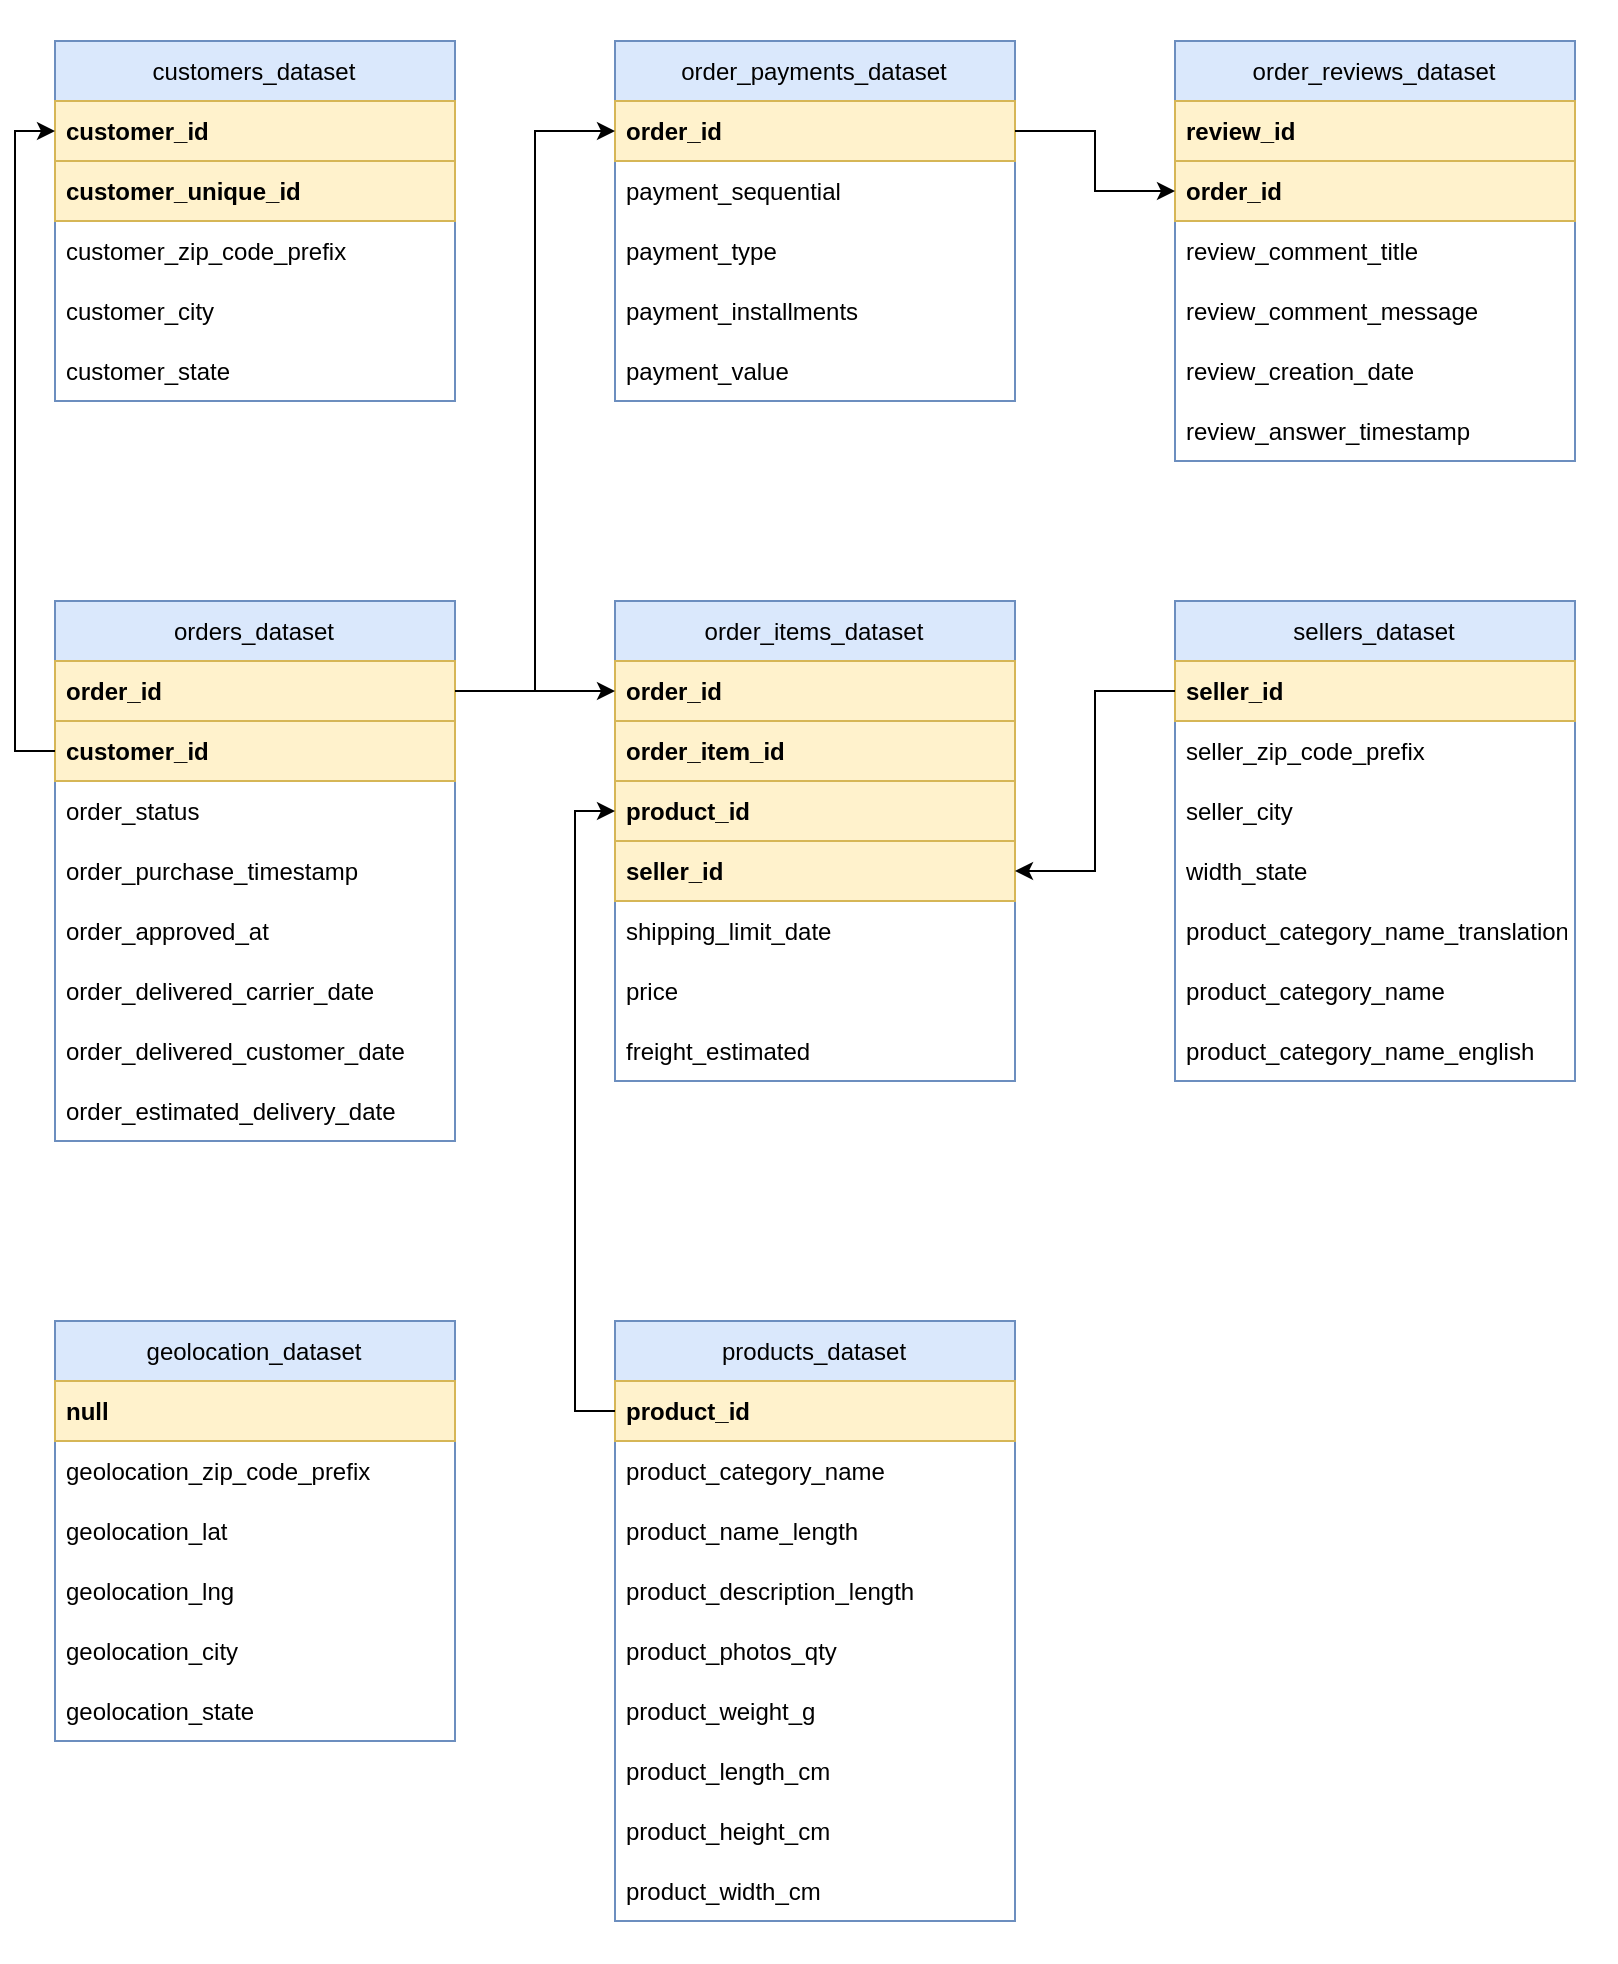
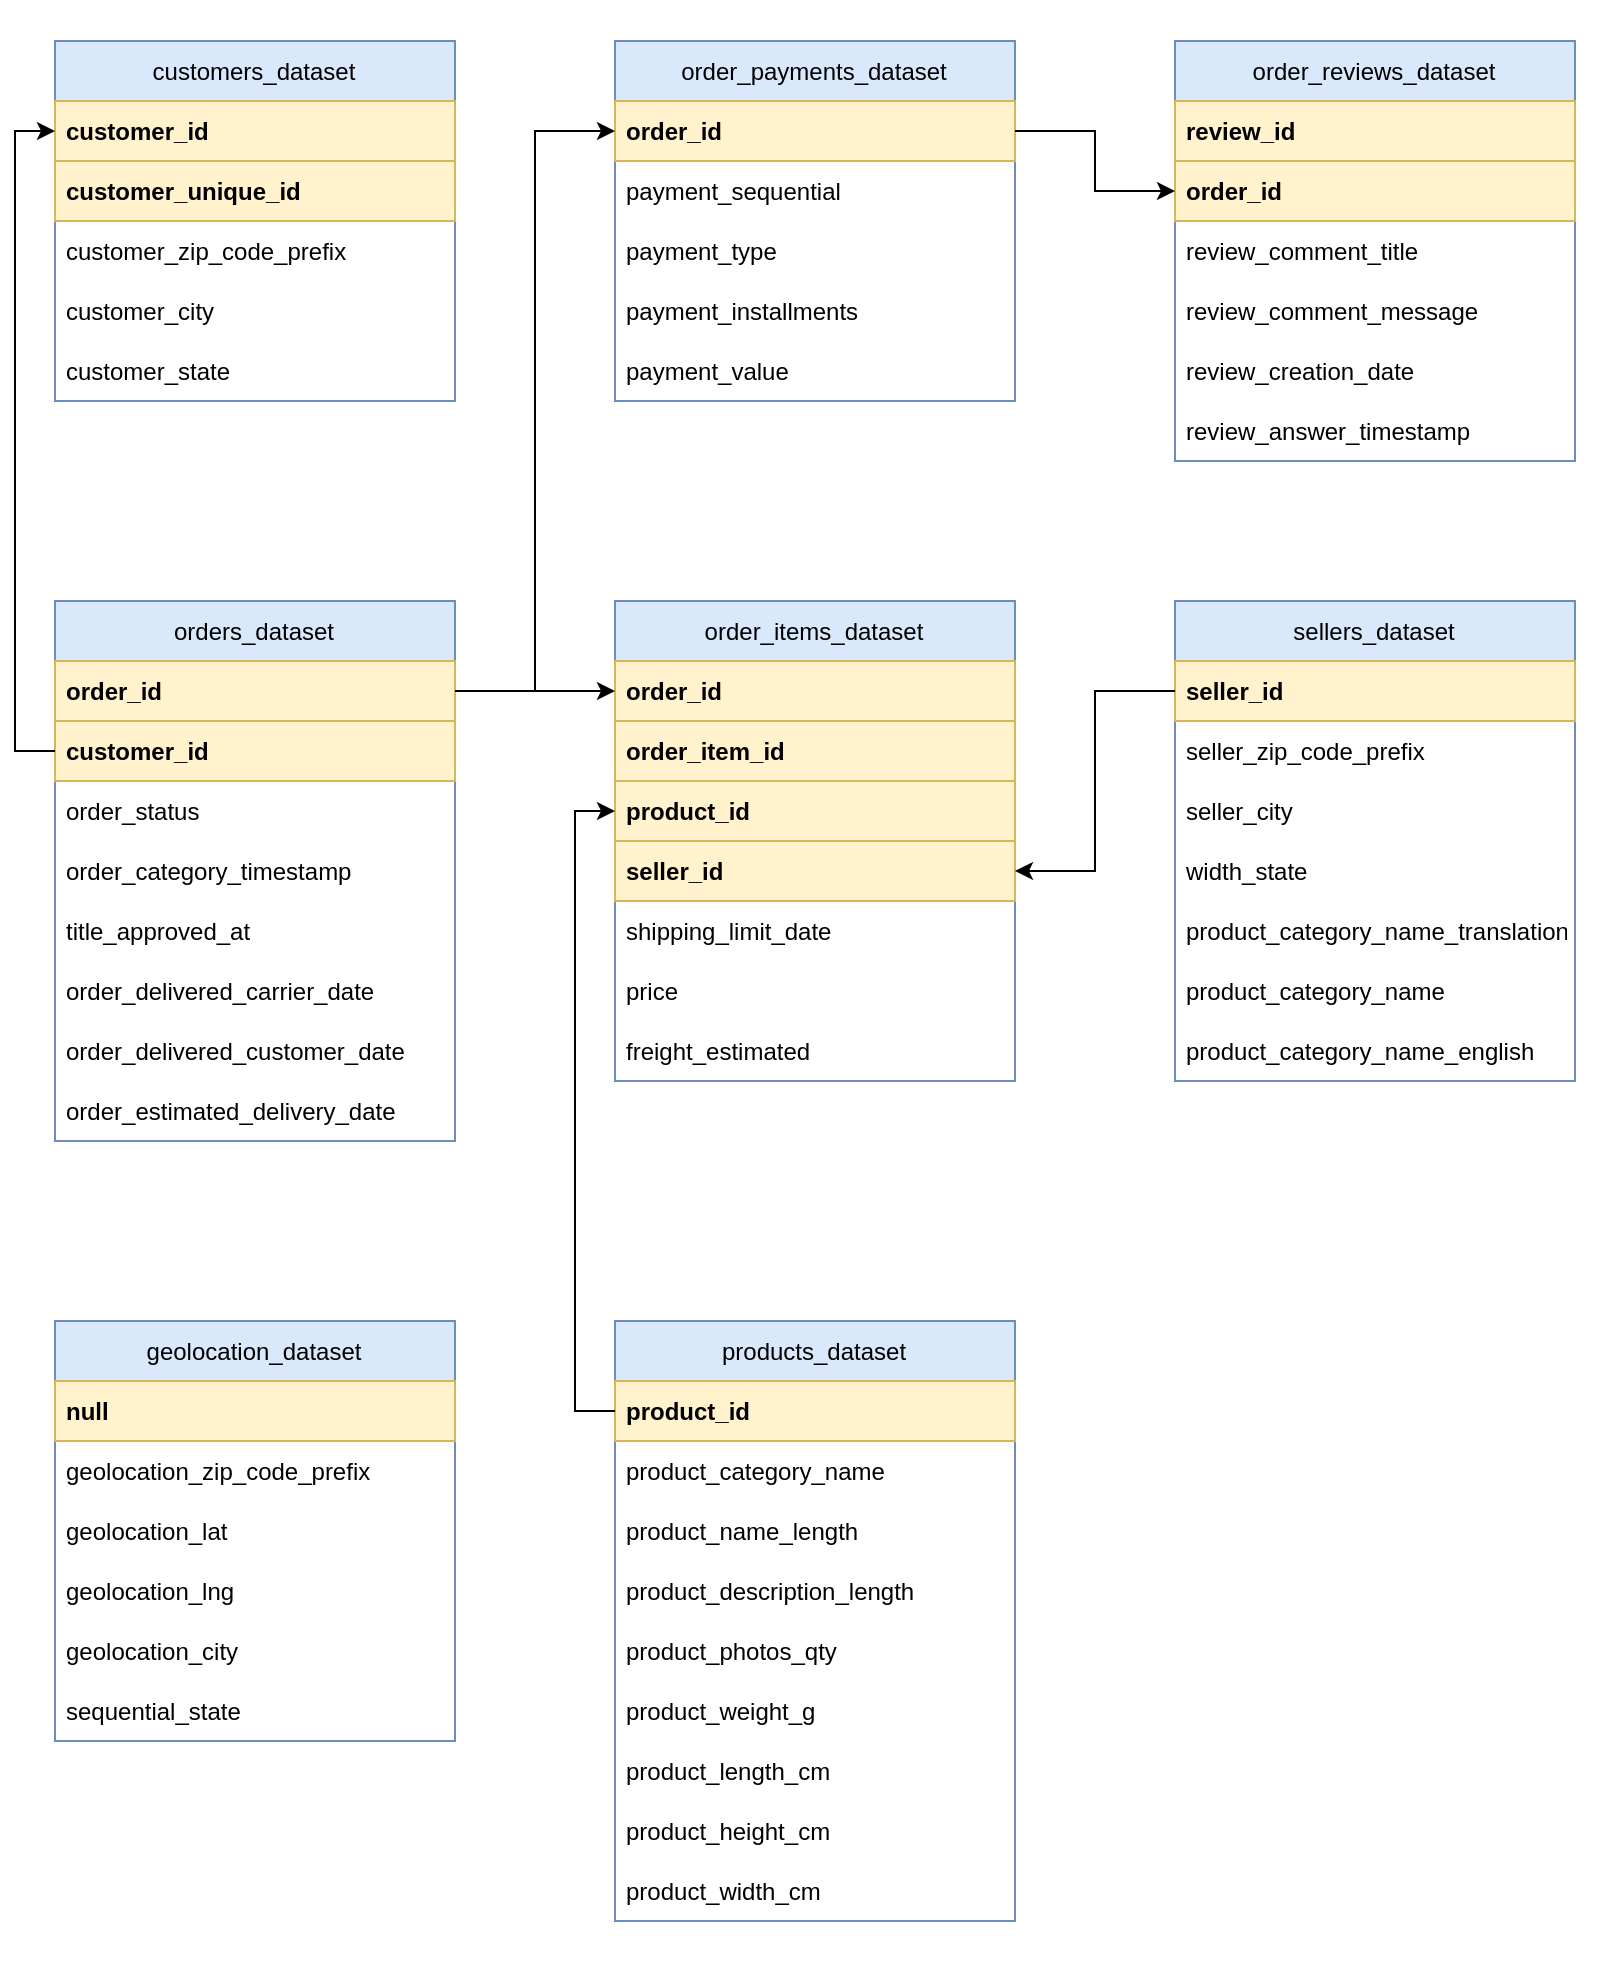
node "order_purchase_timestamp": label "order_purchase_timestamp" -> "order_category_timestamp"
node "order_approved_at": label "order_approved_at" -> "title_approved_at"
node "geolocation_state": label "geolocation_state" -> "sequential_state"
